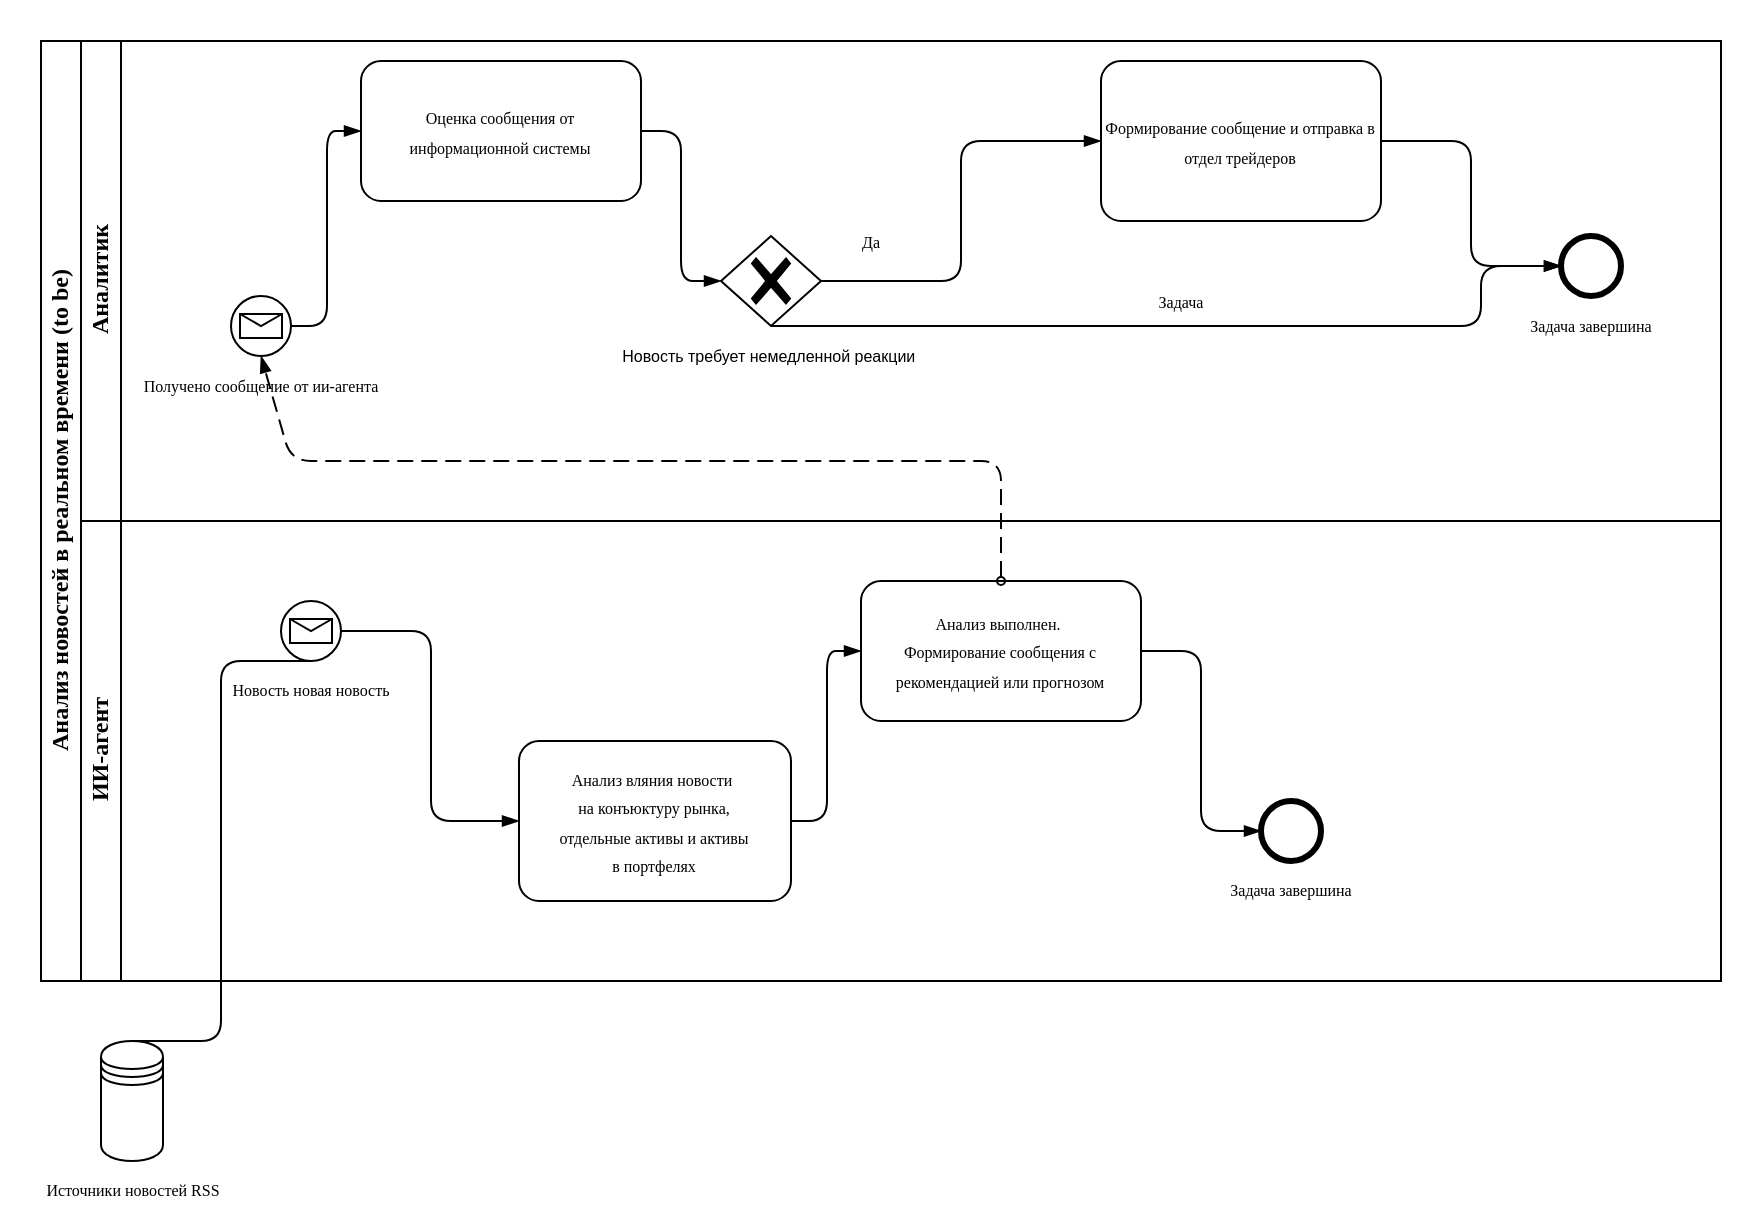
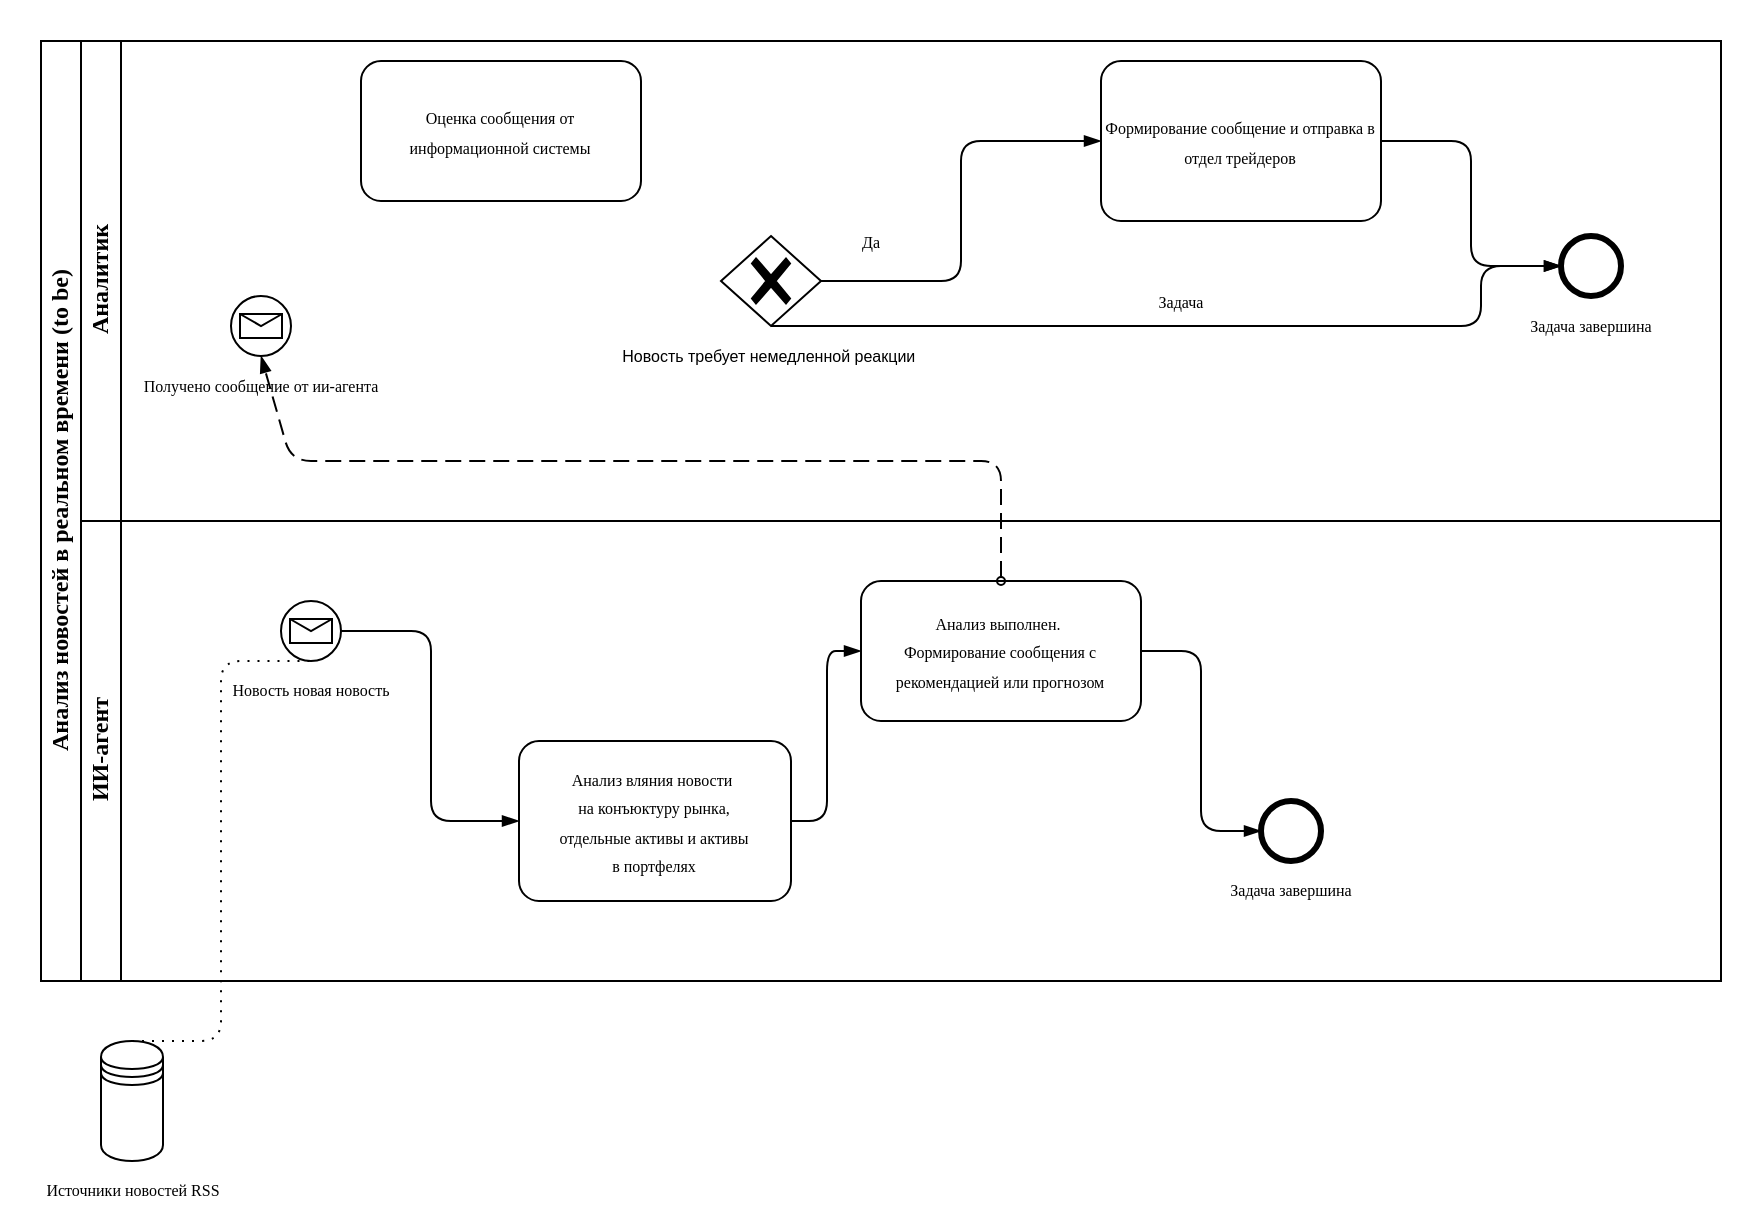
edge "Оценка сообщения от информационной системы" -> "Новость требует немедленной реакции": removed
edge "Получено сообщение от ии-агента" -> "Оценка сообщения от информационной системы": removed
edge "Новость новая новость" -- "Источники новостей RSS": style solid -> dashed
